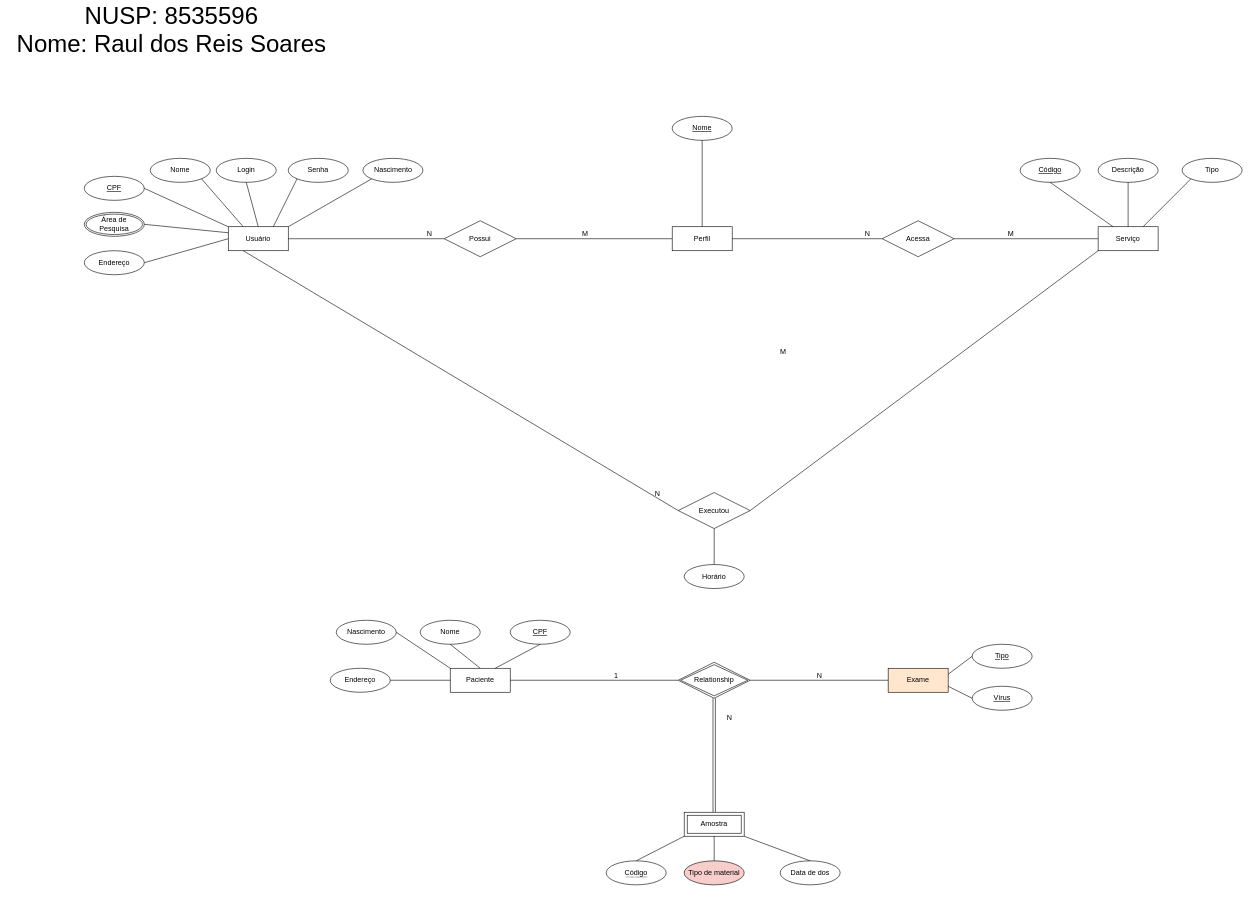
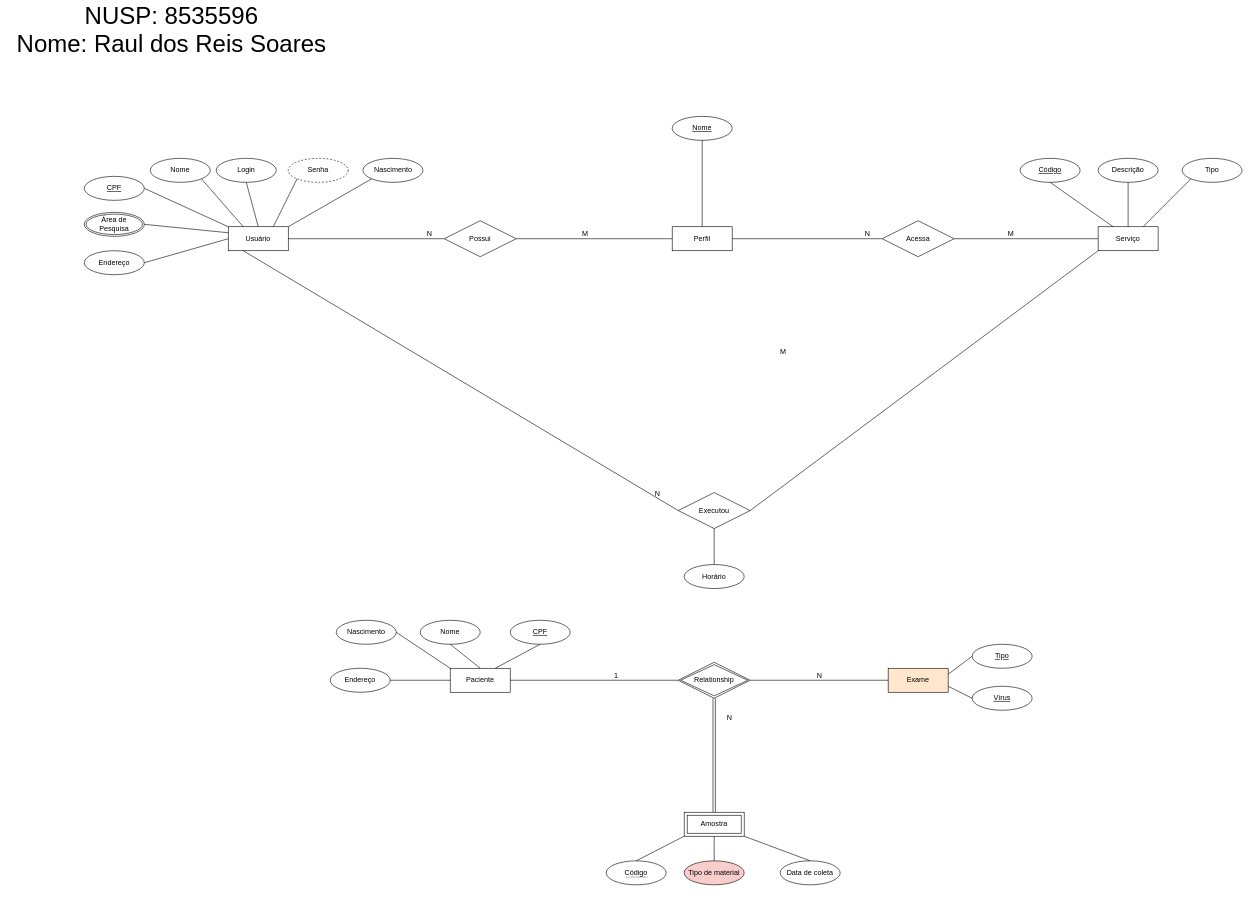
node "Senha": style solid -> dashed
node "Data de dos": label "Data de dos" -> "Data de coleta"
